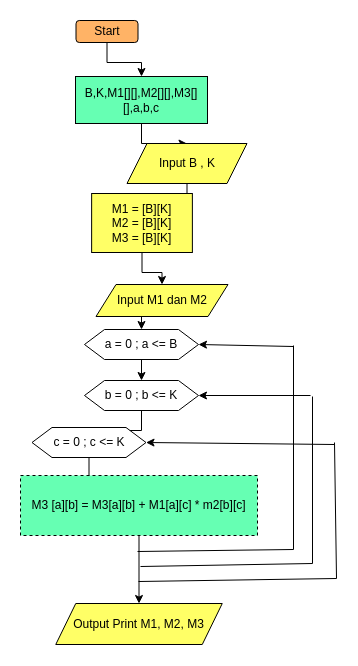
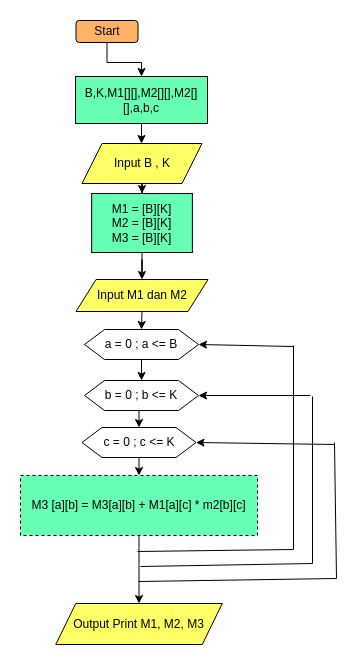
node "B,K,M1[][],M2[][],M3[][],a,b,c": label "B,K,M1[][],M2[][],M3[][],a,b,c" -> "B,K,M1[][],M2[][],M2[][],a,b,c"
node "Input B , K": moved (187, 164) -> (142, 164)
node "M1 = [B][K] M2 = [B][K] M3 = [B][K]": fillcolor #ffff66 -> #66ffb3
node "Input M1 dan M2": moved (162, 301) -> (142, 296)
node "c = 0 ; c <= K": moved (89, 443) -> (139, 443)
